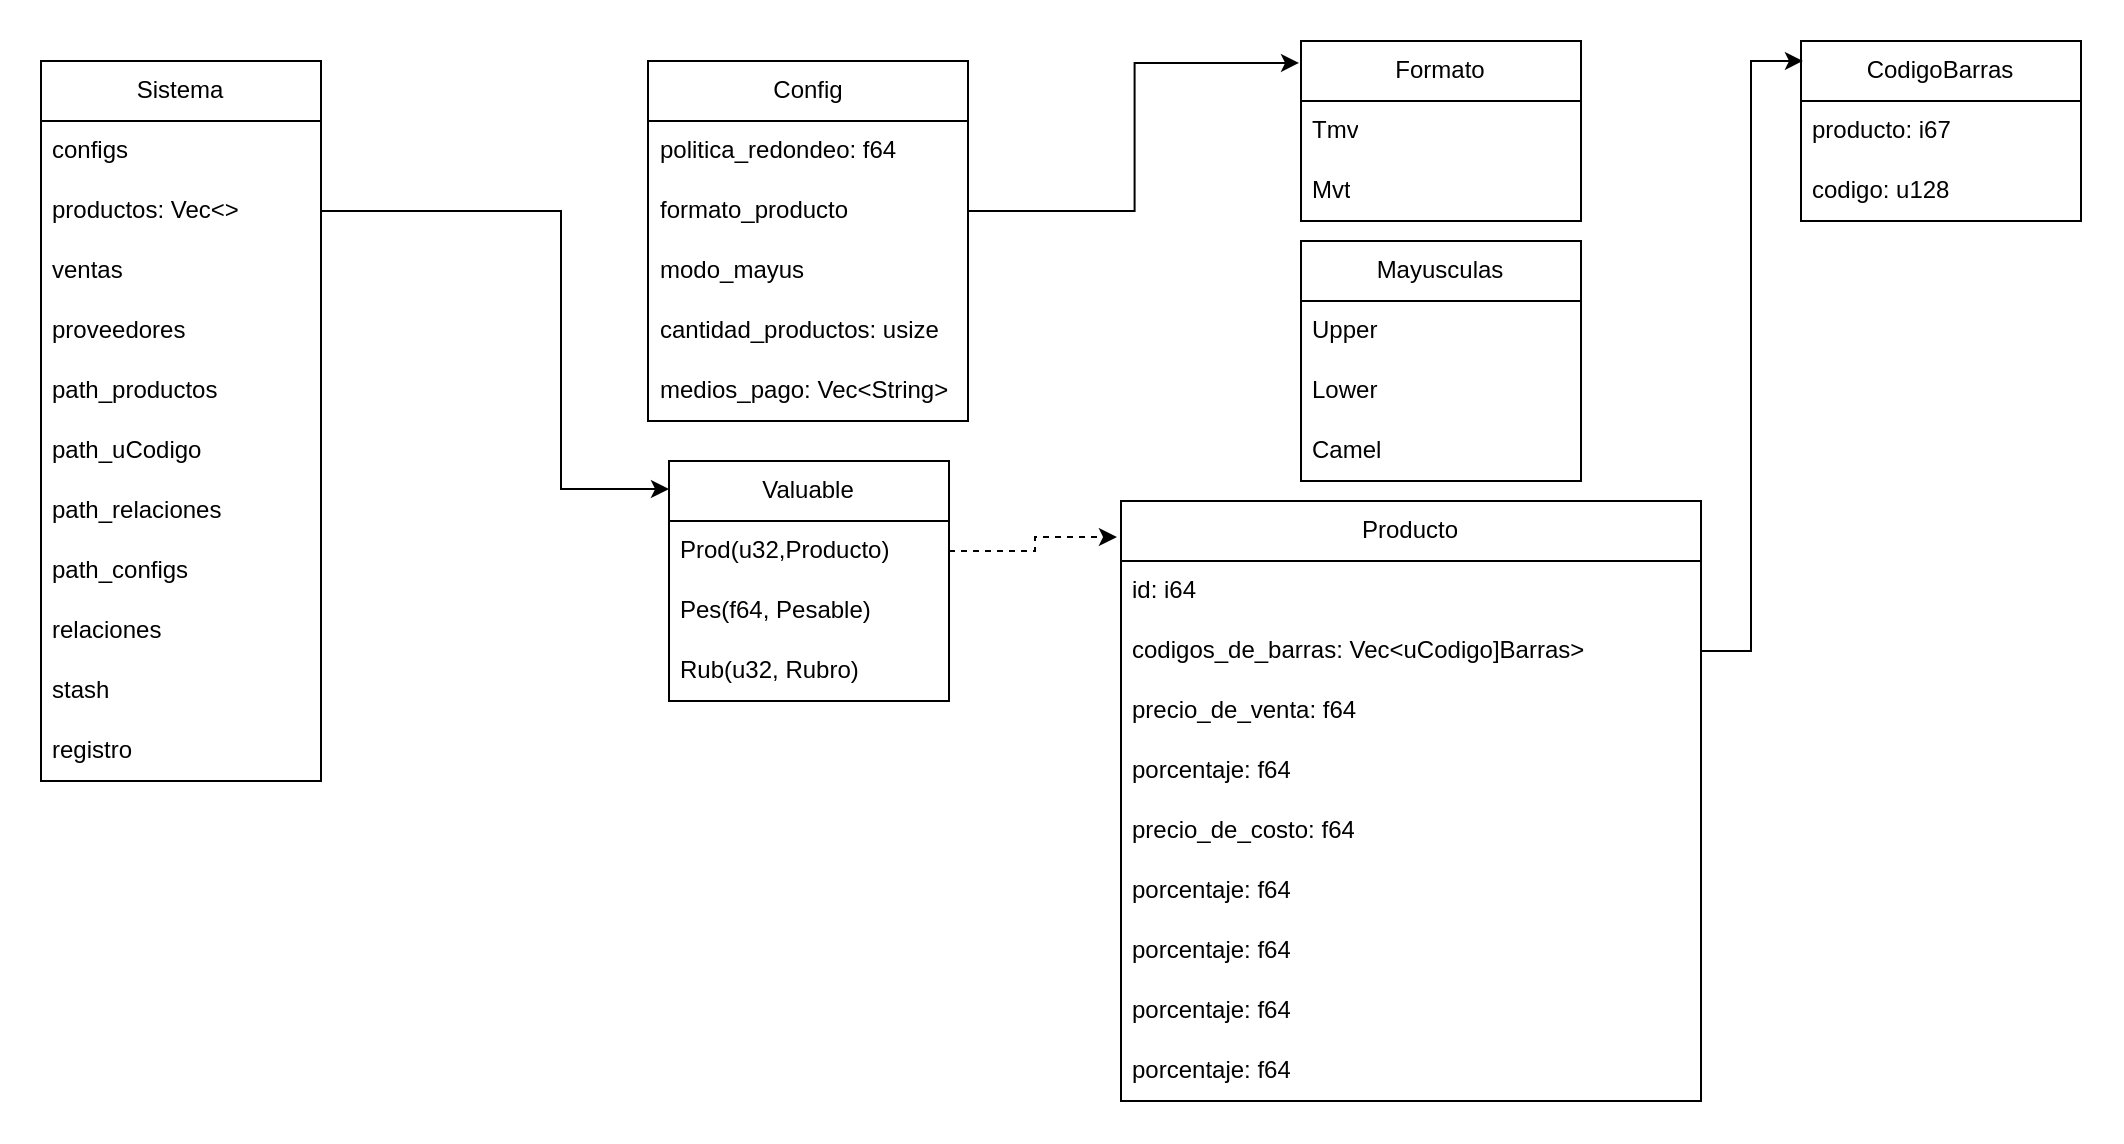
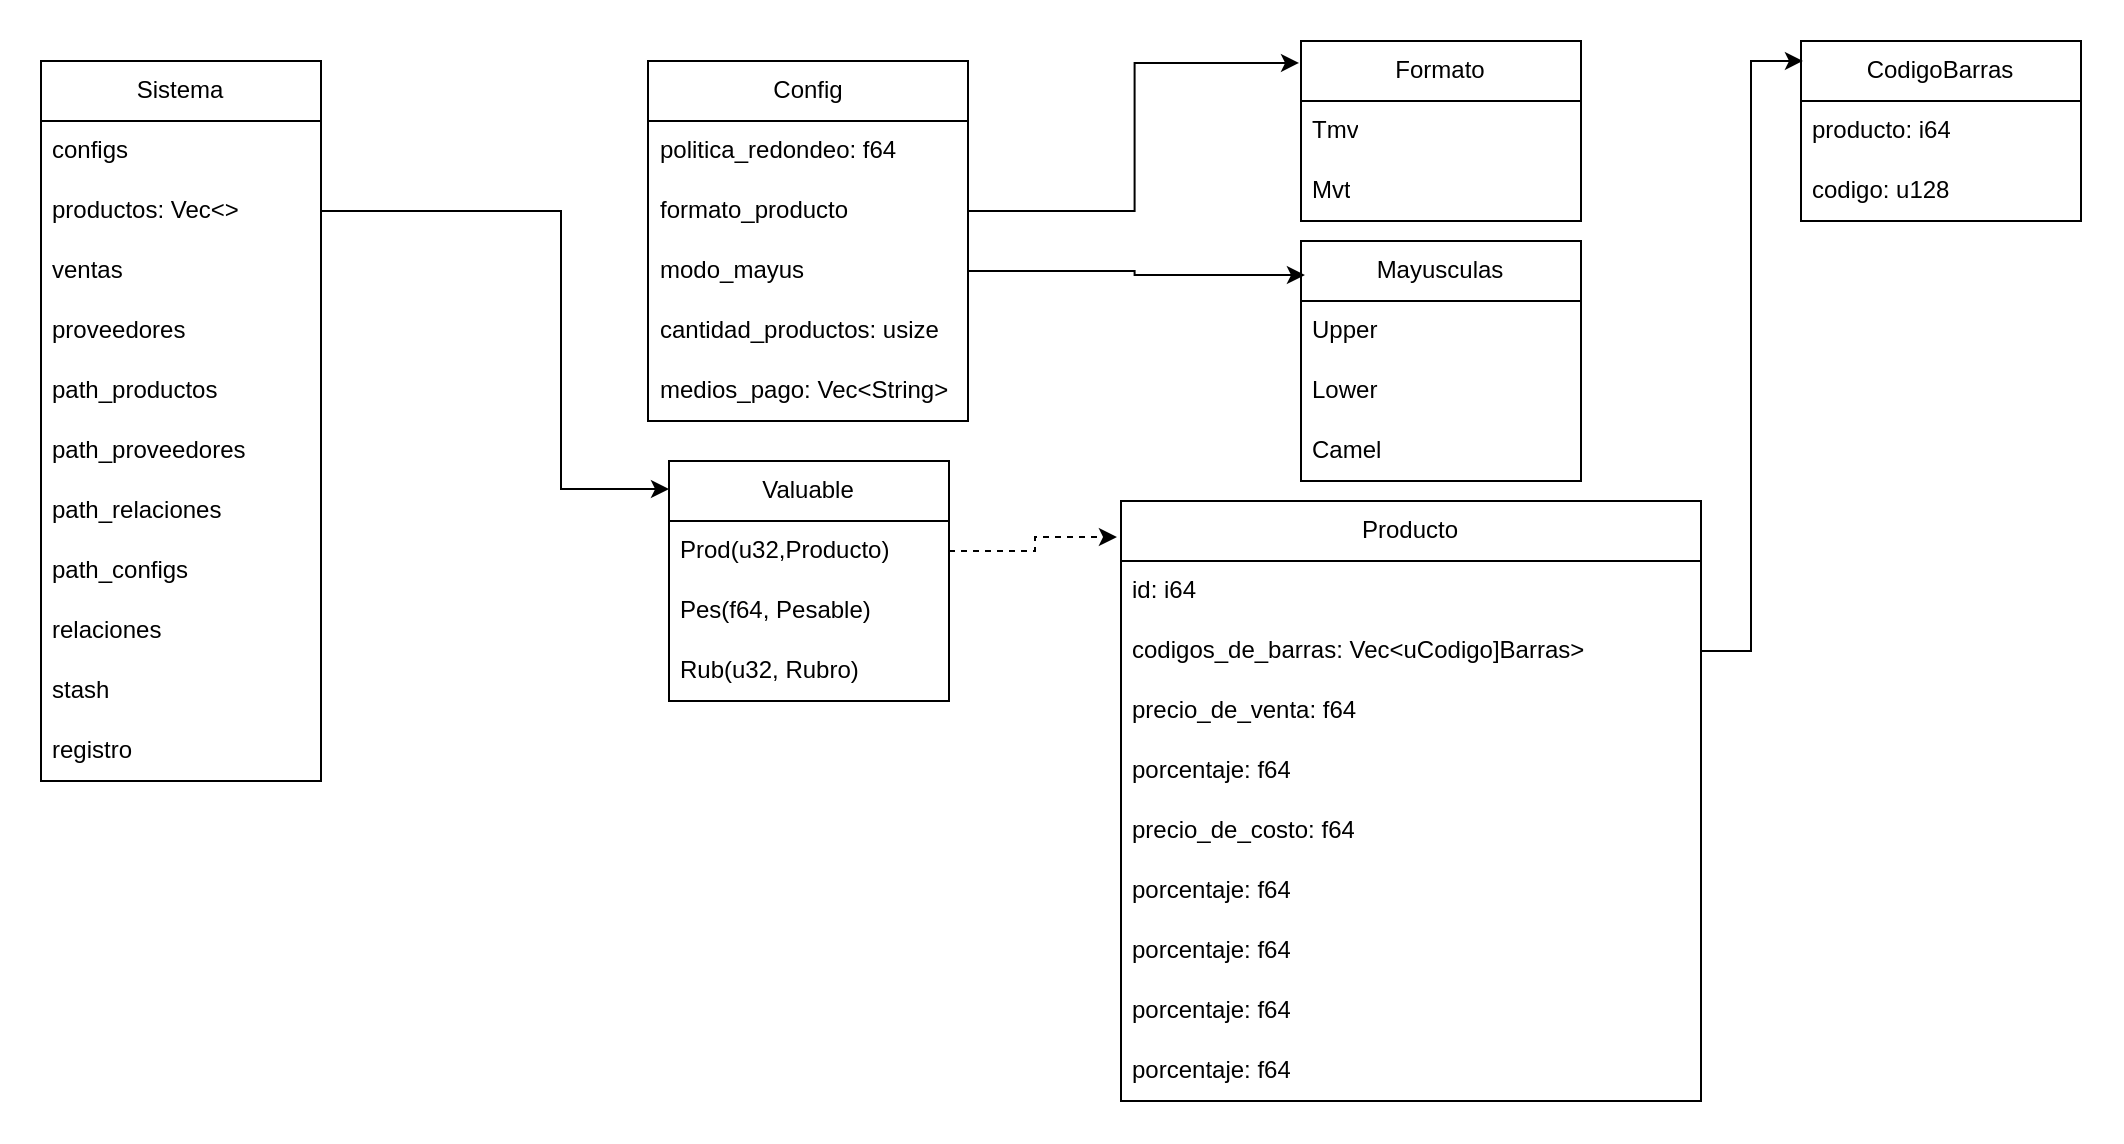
node "producto: i67": label "producto: i67" -> "producto: i64"
edge "modo_mayus" -> "Mayusculas": added
node "path_uCodigo": label "path_uCodigo" -> "path_proveedores"
